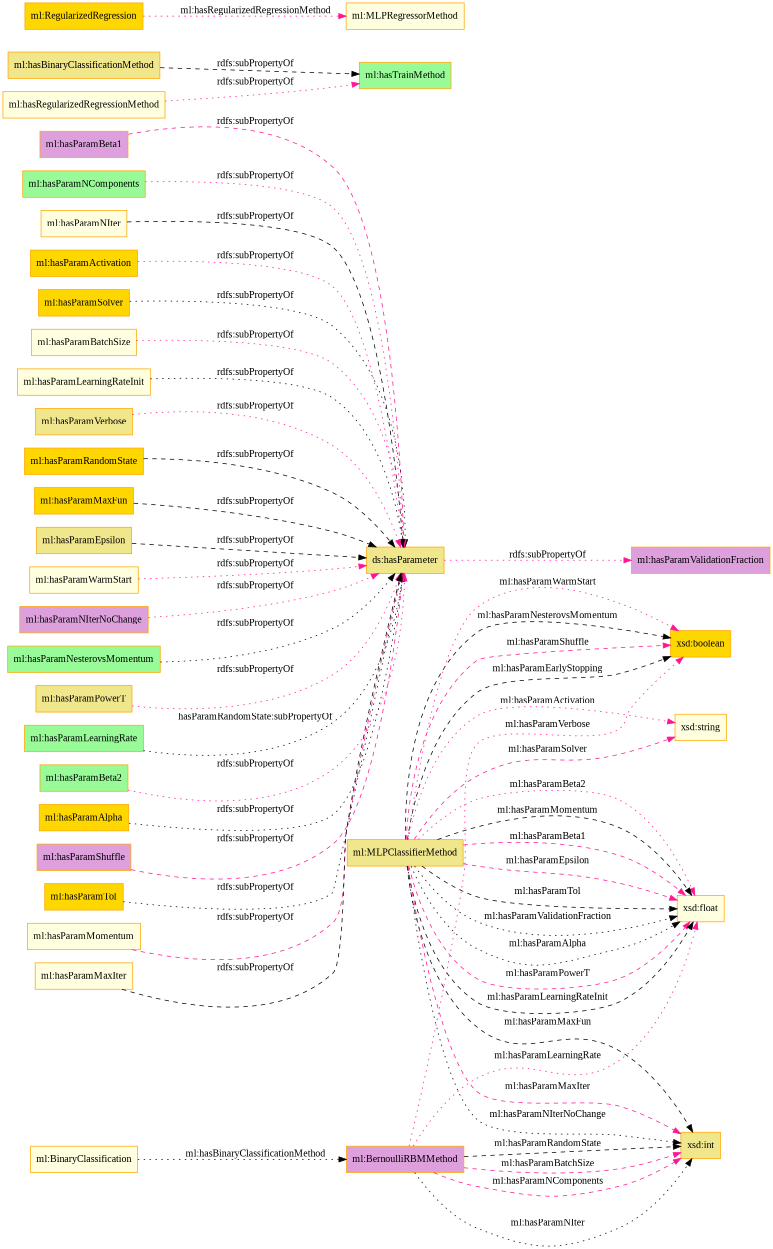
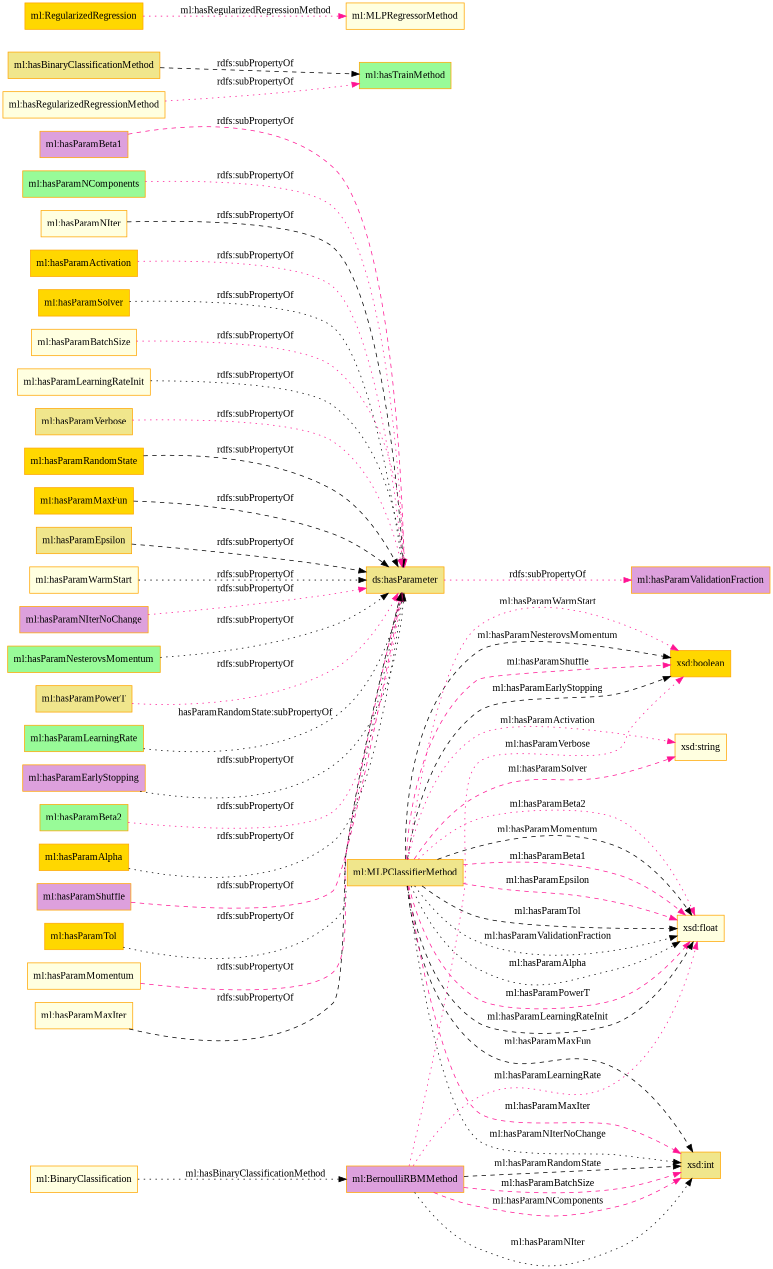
edge "ml:hasParamWarmStart" -> "ds:hasParameter": color deeppink -> black
node "ml:hasParamEarlyStopping": added
